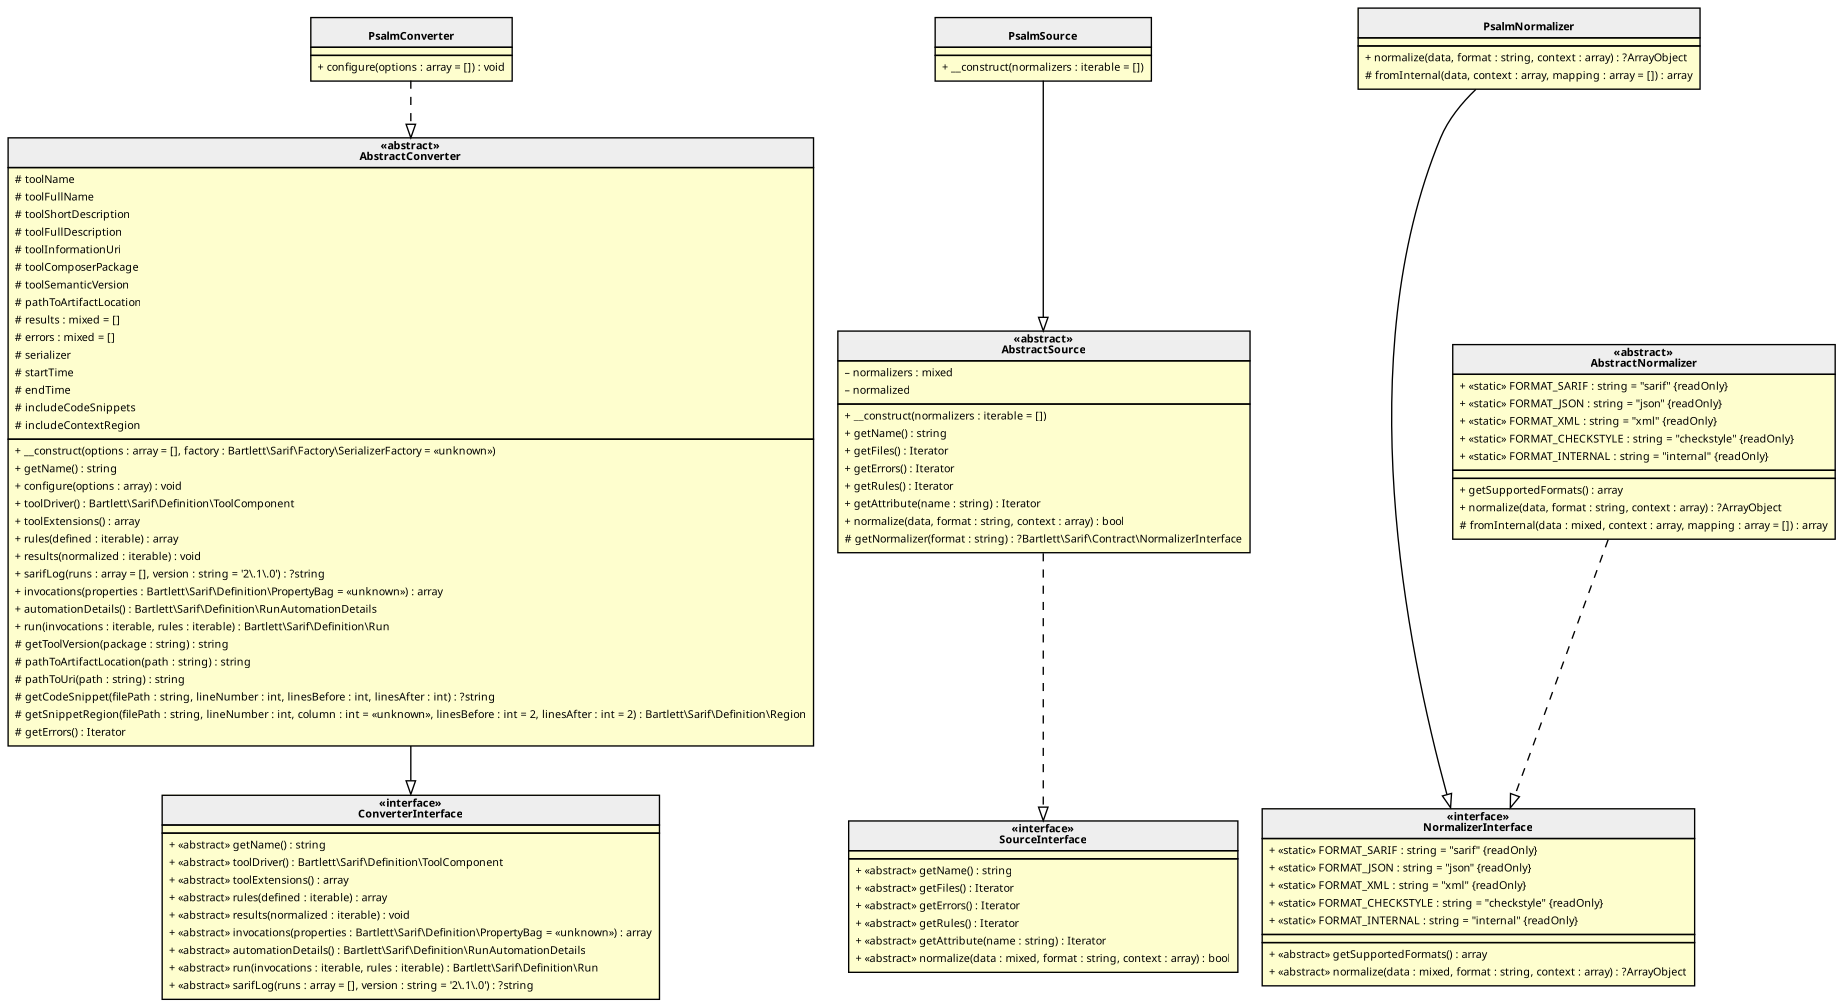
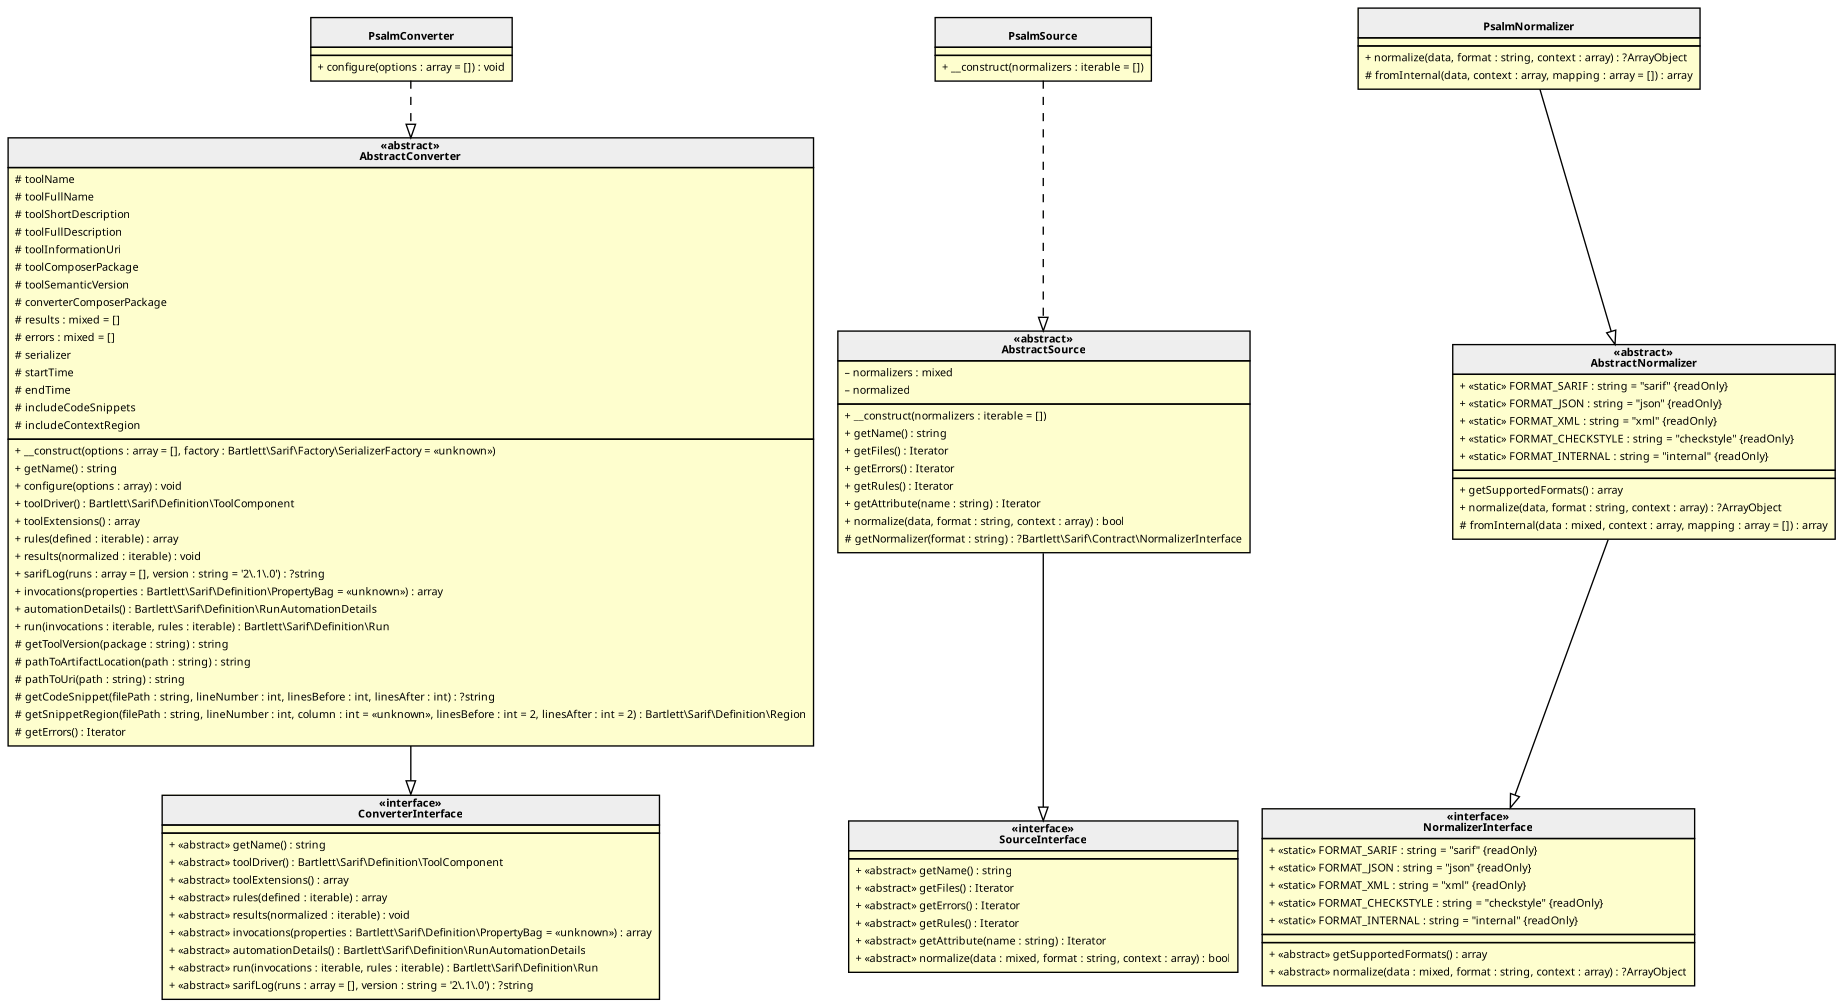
edge "PsalmSource" -> "AbstractSource": style filled -> dashed
node "AbstractConverter": text "# pathToArtifactLocation" -> "# converterComposerPackage"
edge "PsalmNormalizer" -> "NormalizerInterface": now "PsalmNormalizer" -> "AbstractNormalizer"
edge "AbstractNormalizer" -> "NormalizerInterface": style dashed -> filled
edge "AbstractSource" -> "SourceInterface": style dashed -> filled
